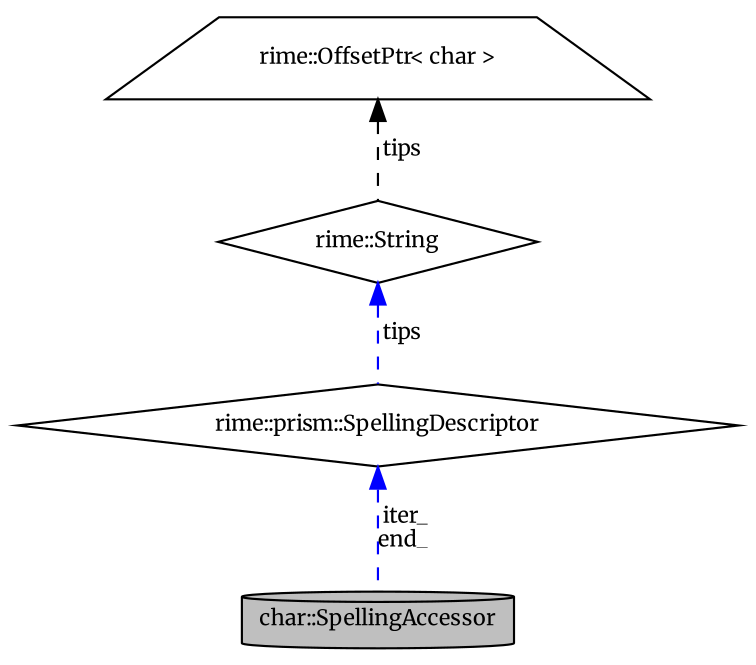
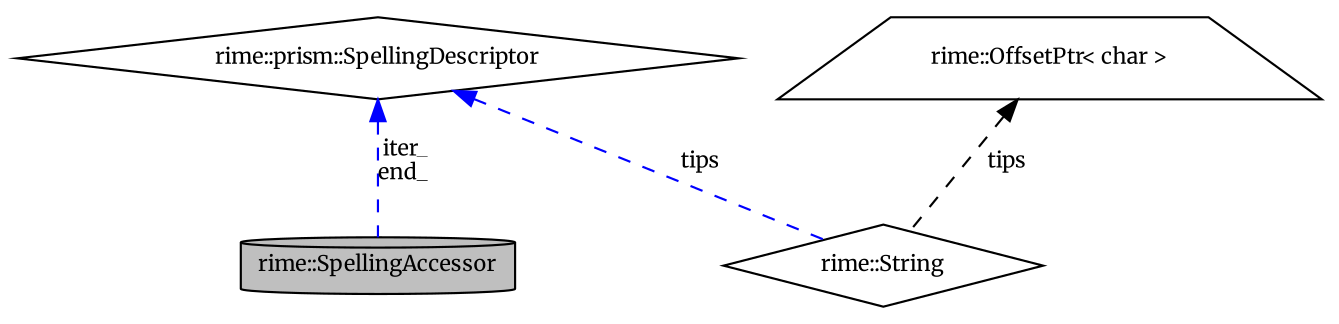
edge "rime::prism::SpellingDescriptor" -> "rime::String": reversed
node "char::SpellingAccessor": label "char::SpellingAccessor" -> "rime::SpellingAccessor"
